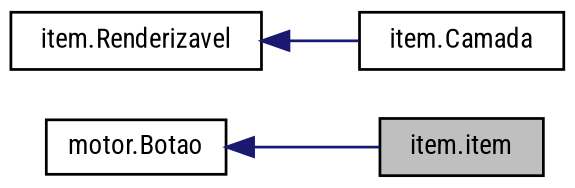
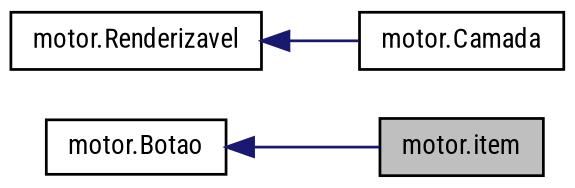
node "item.Renderizavel": label "item.Renderizavel" -> "motor.Renderizavel"
node "item.Camada": label "item.Camada" -> "motor.Camada"
node "item.item": label "item.item" -> "motor.item"
